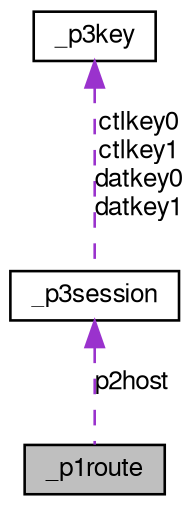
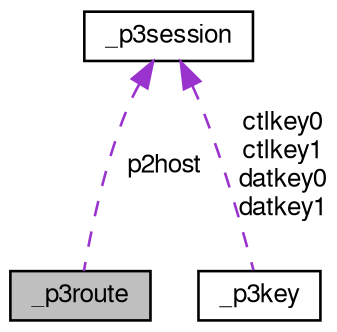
edge "_p3session" -> "_p3key": reversed
node "_p1route": label "_p1route" -> "_p3route"
